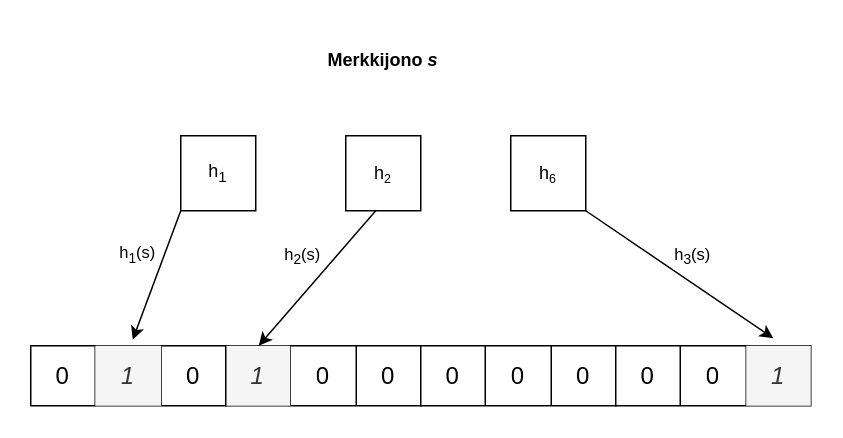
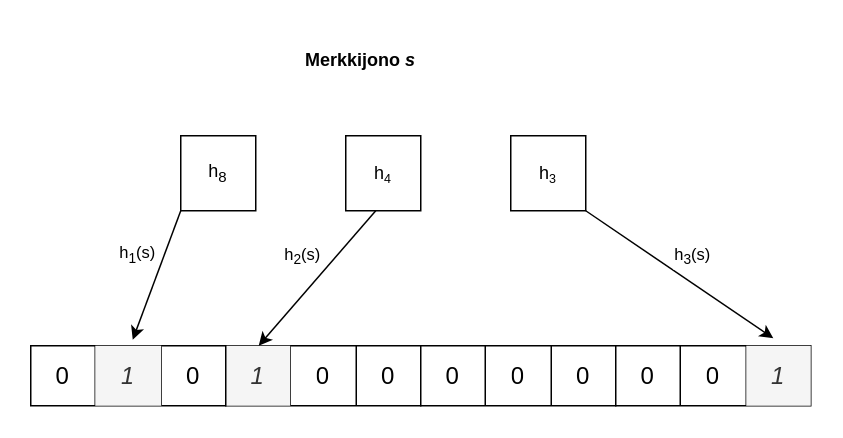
node "Merkkijono s": moved (383, 61) -> (361, 61)
node "h1": label "h1" -> "h8"
node "h2": label "h2" -> "h4"
node "h6": label "h6" -> "h3"
